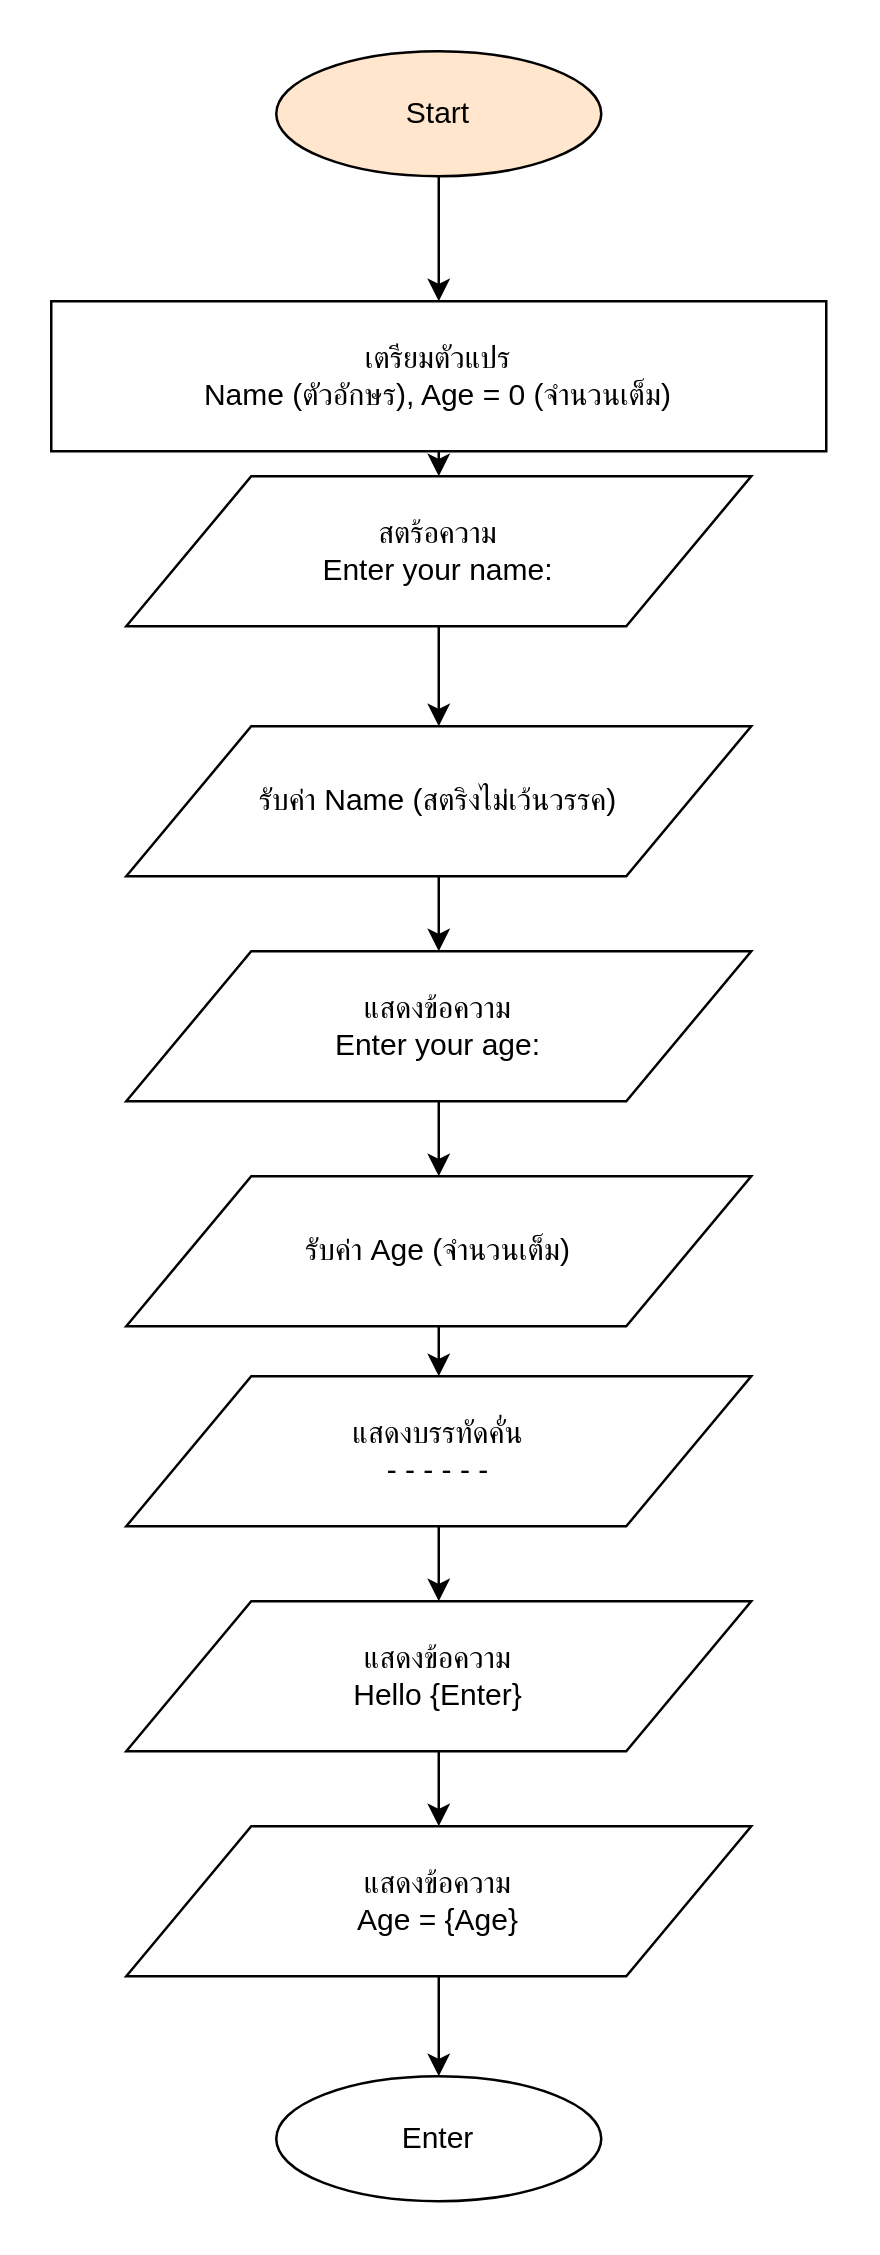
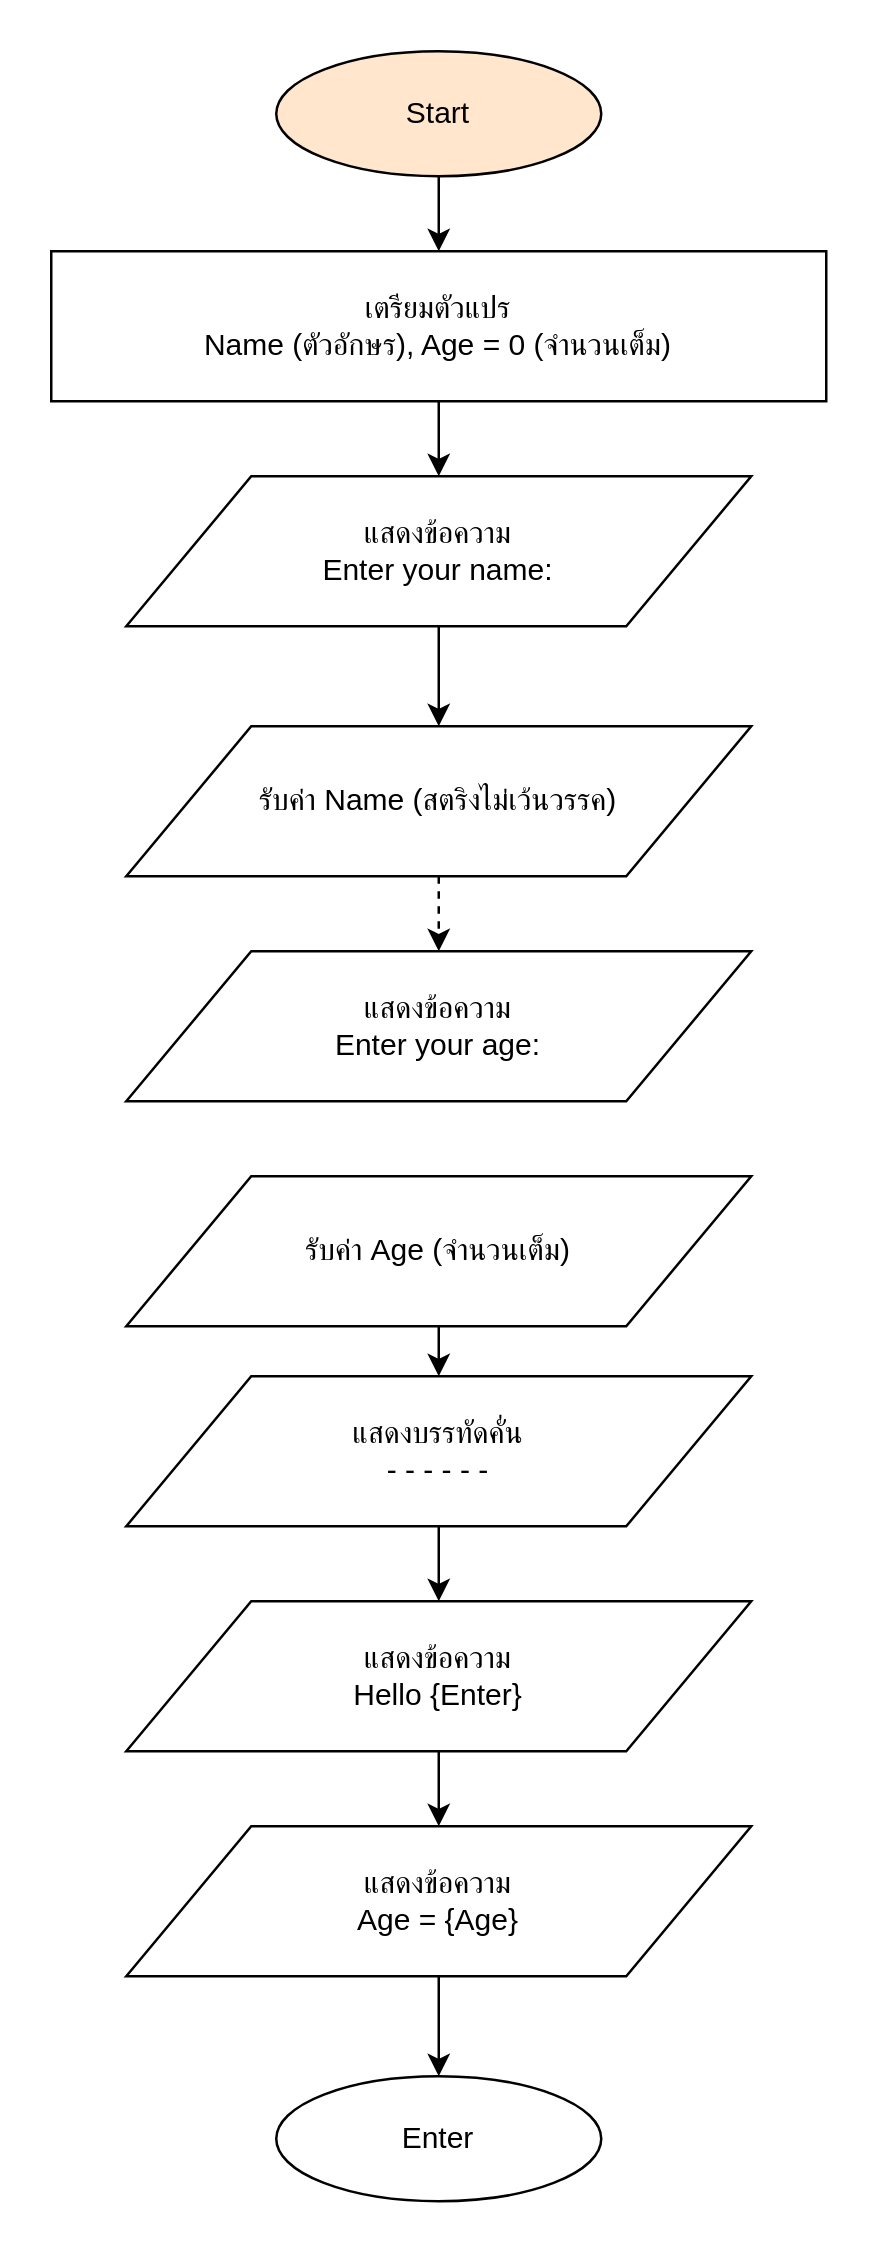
node "เตรียมตัวแปร Name (ตัวอักษร), Age = 0 (จำนวนเต็ม)": moved (439, 376) -> (439, 326)
node "สตร้อความ Enter your name:": label "สตร้อความ Enter your name:" -> "แสดงข้อความ Enter your name:"
edge "รับค่า Name (สตริงไม่เว้นวรรค)" -> "แสดงข้อความ Enter your age:": style solid -> dashed
edge "แสดงข้อความ Enter your age:" -> "รับค่า Age (จำนวนเต็ม)": removed
